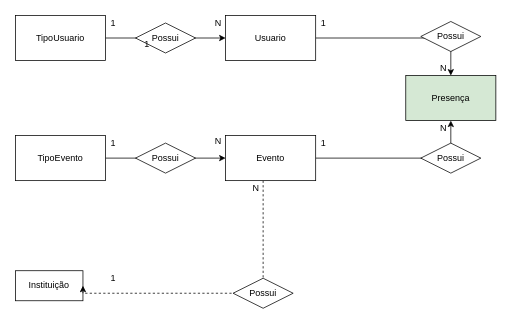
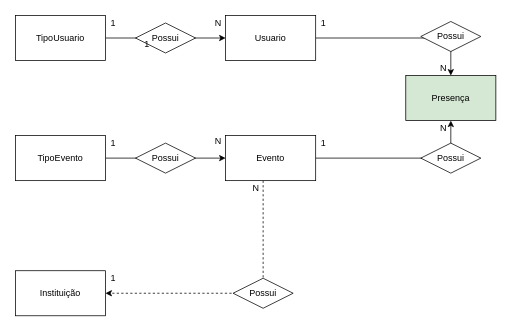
node "Instituição": size 68x30 -> 90x45
